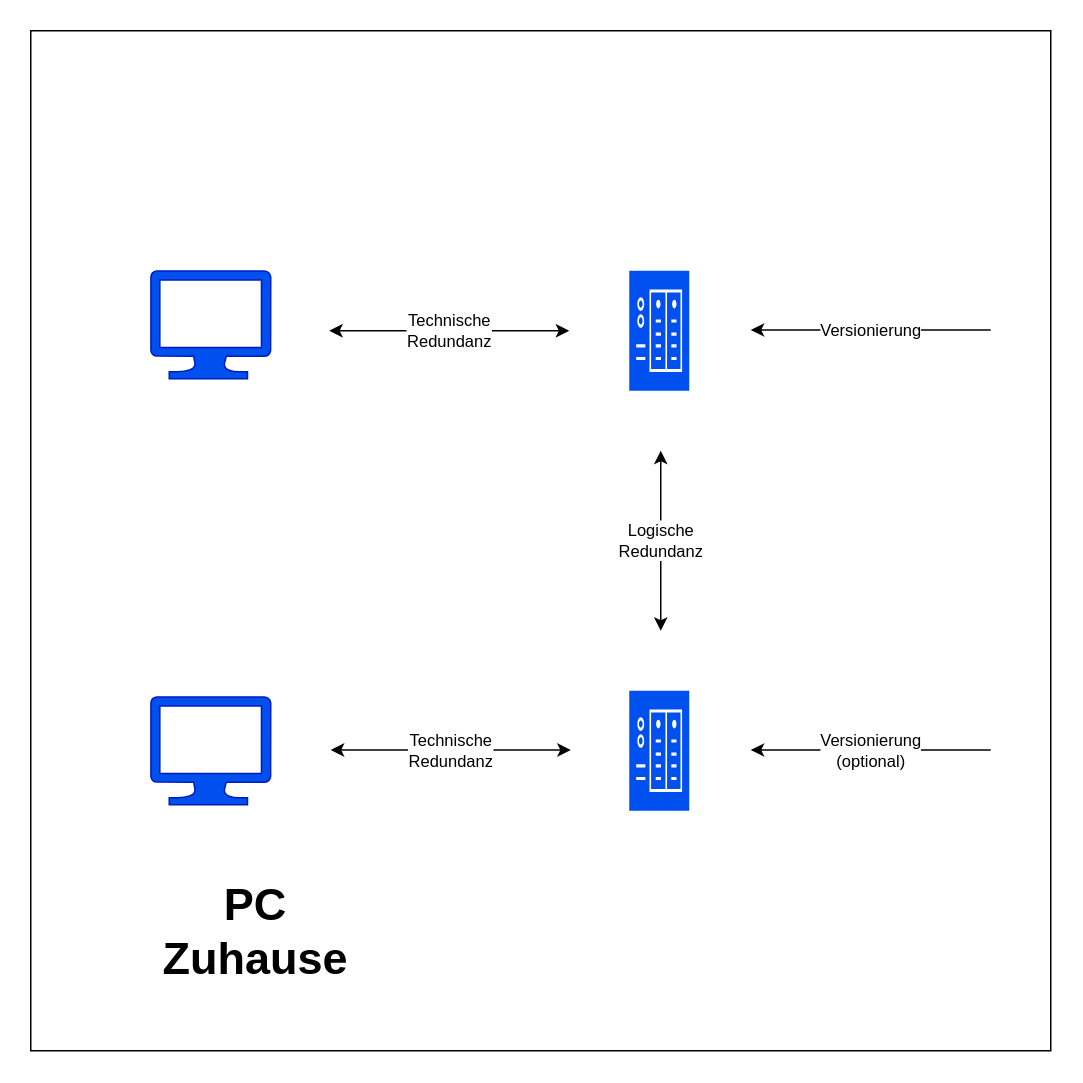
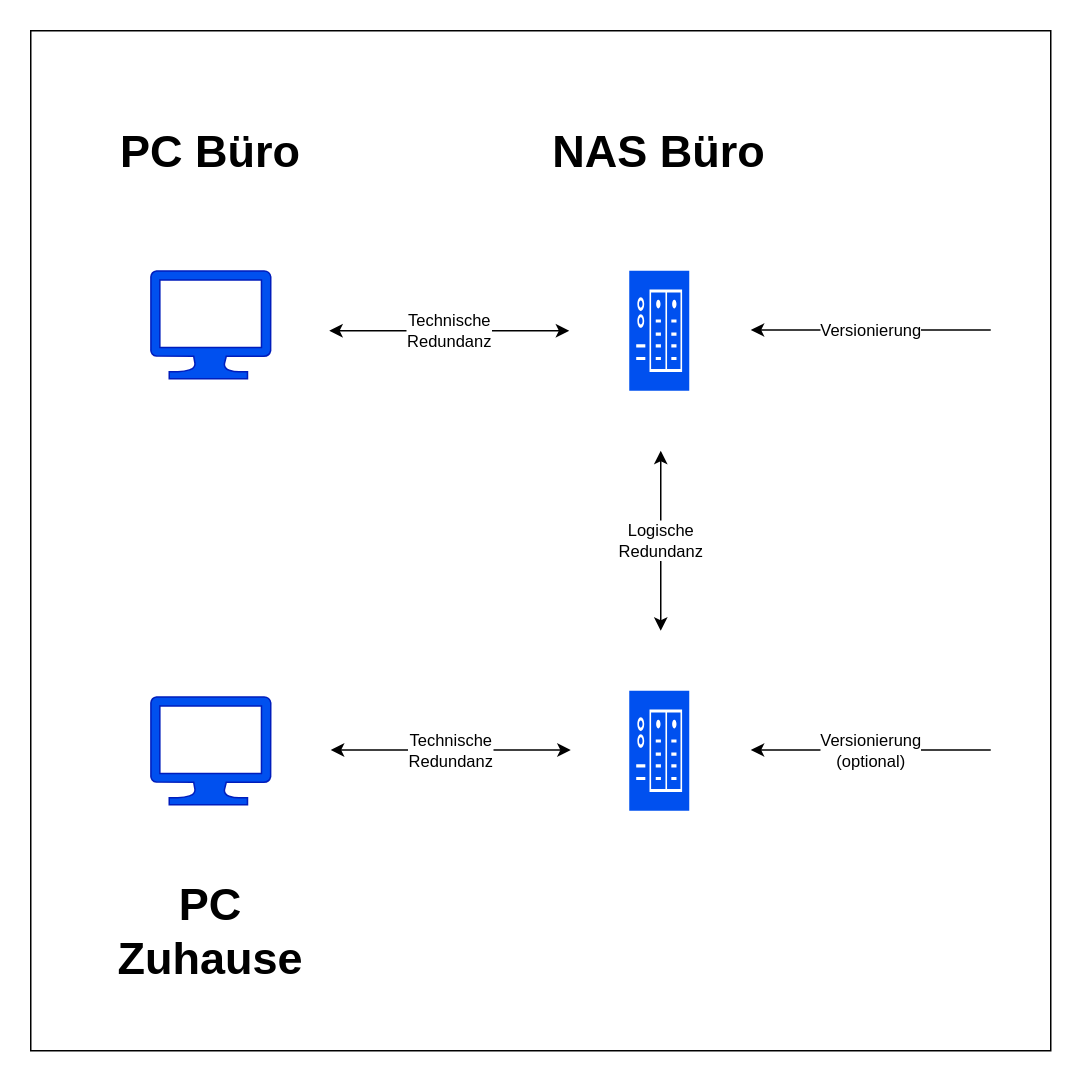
node "PC Büro": added
node "NAS Büro": added
node "PC Zuhause": moved (256, 931) -> (211, 931)
